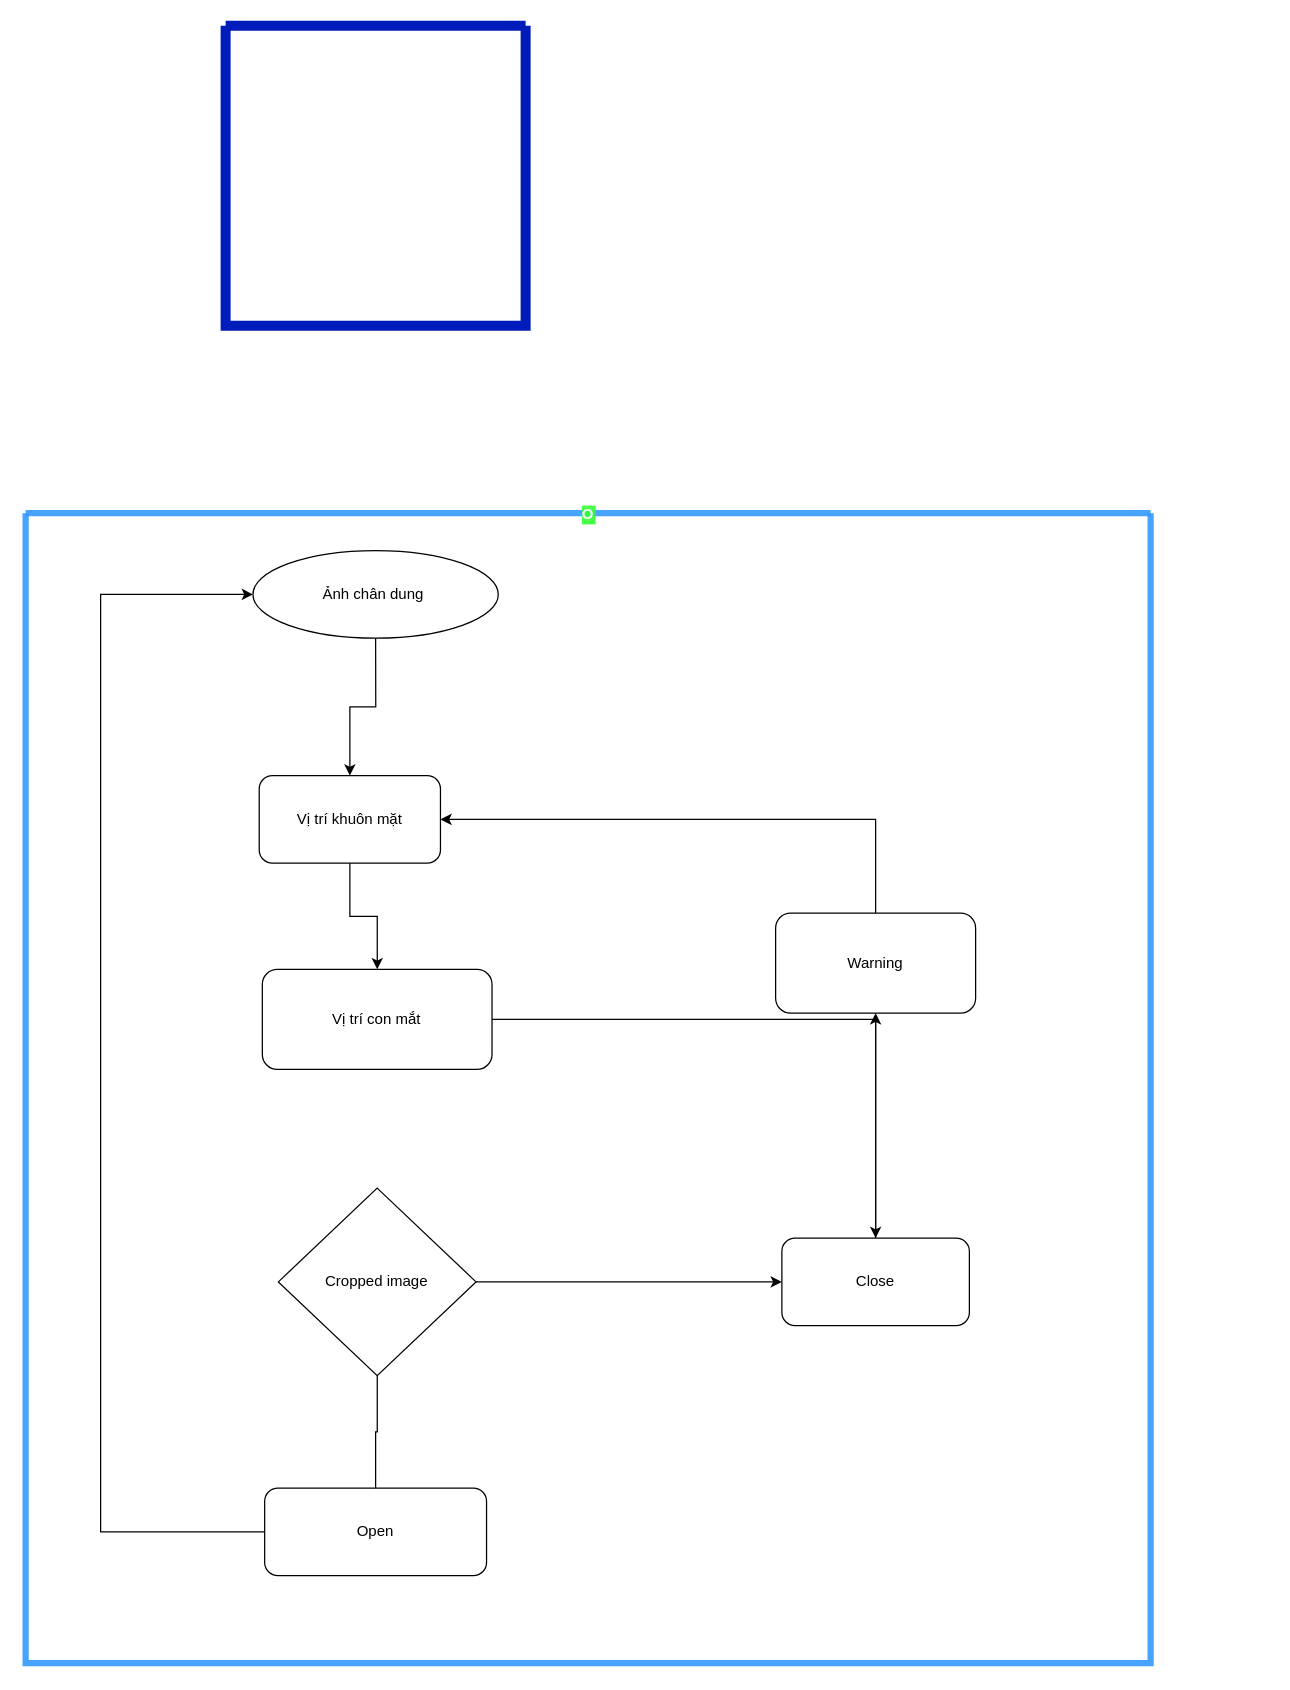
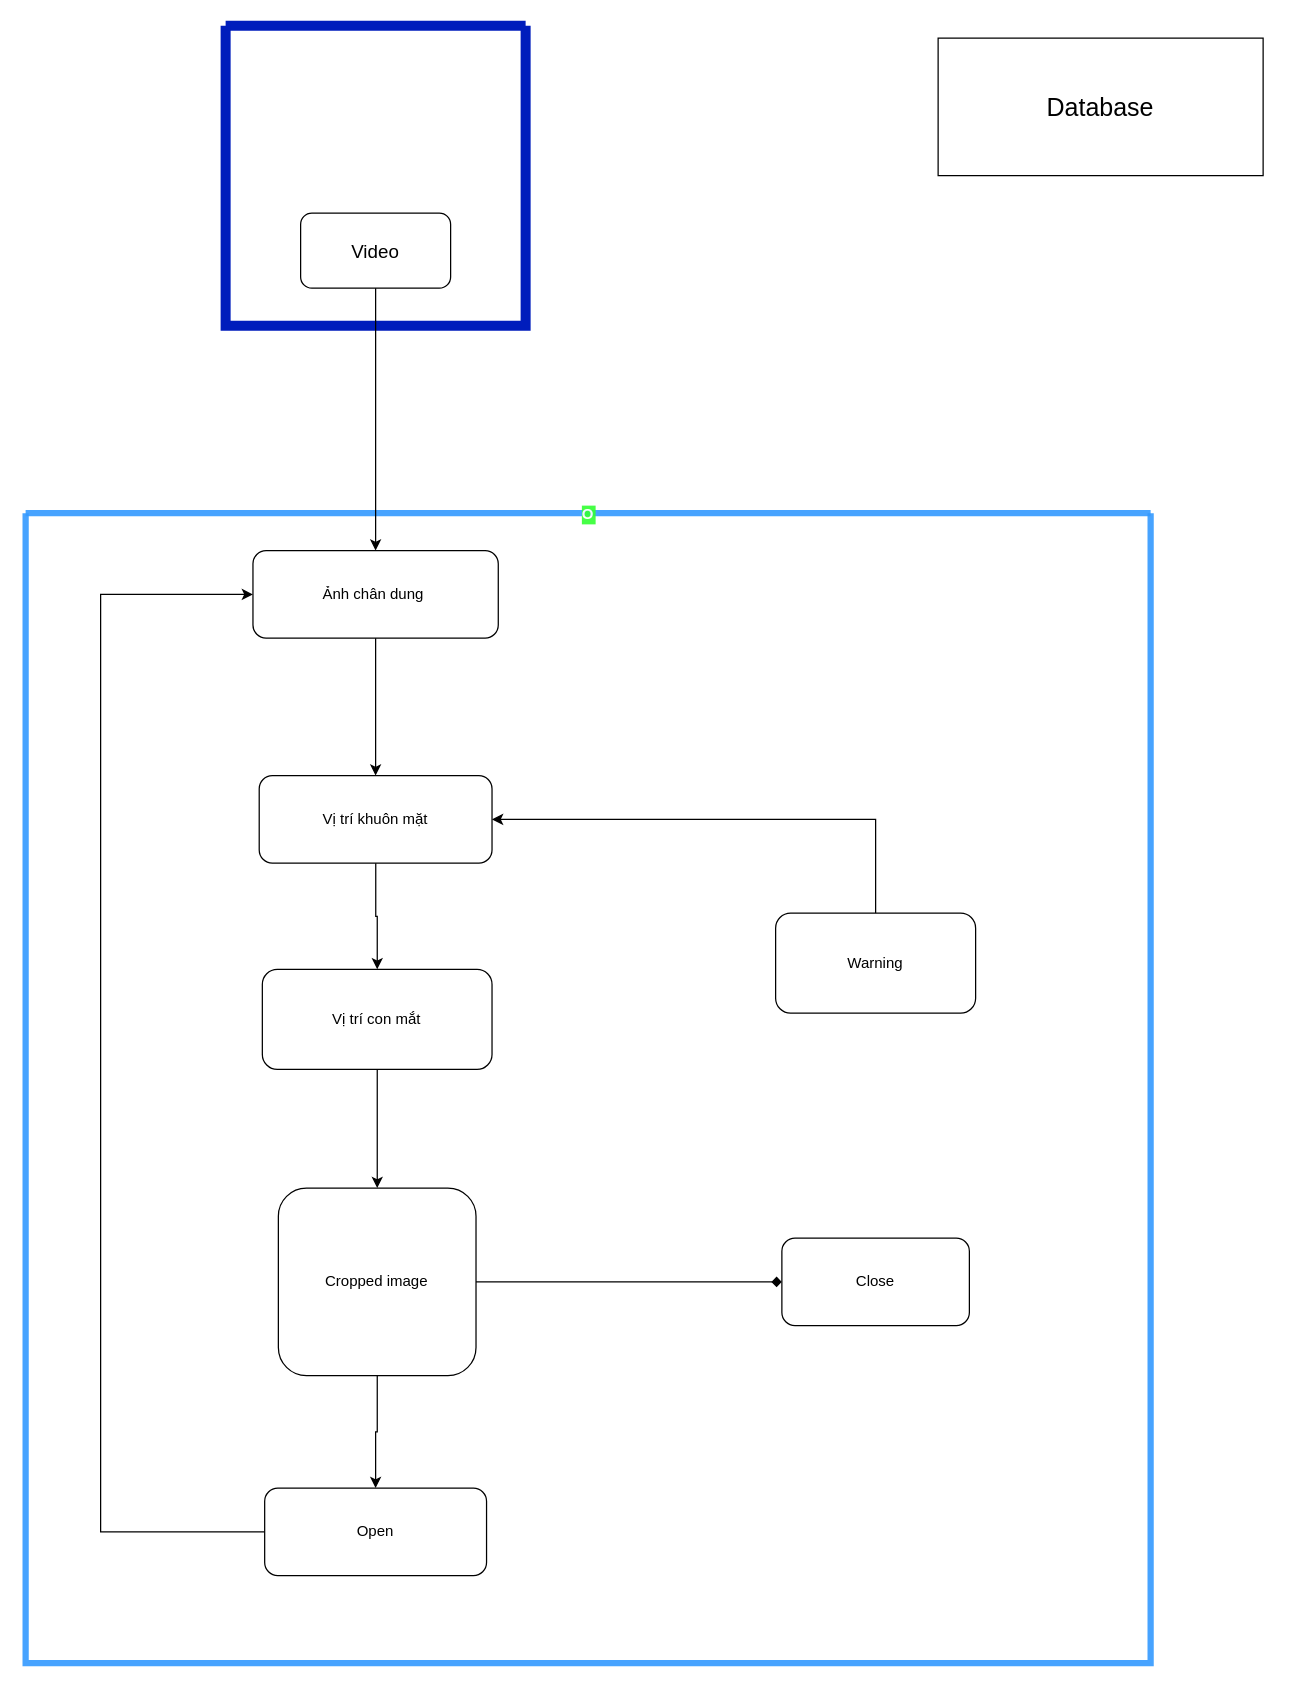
node "Database": added
node "Video": added
edge "Video" -> "Ảnh chân dung": added
node "Ảnh chân dung": shape ellipse -> rounded rectangle
node "Vị trí khuôn mặt": size 181x88 -> 233x88
edge "Vị trí con mắt" -> "Close": now "Vị trí con mắt" -> "Cropped image"
edge "Close" -> "Warning": removed
node "Cropped image": shape diamond -> rounded rectangle
edge "Cropped image" -> "Close": arrowhead classic -> diamond
edge "Cropped image" -- "Open": arrowhead none -> classic
